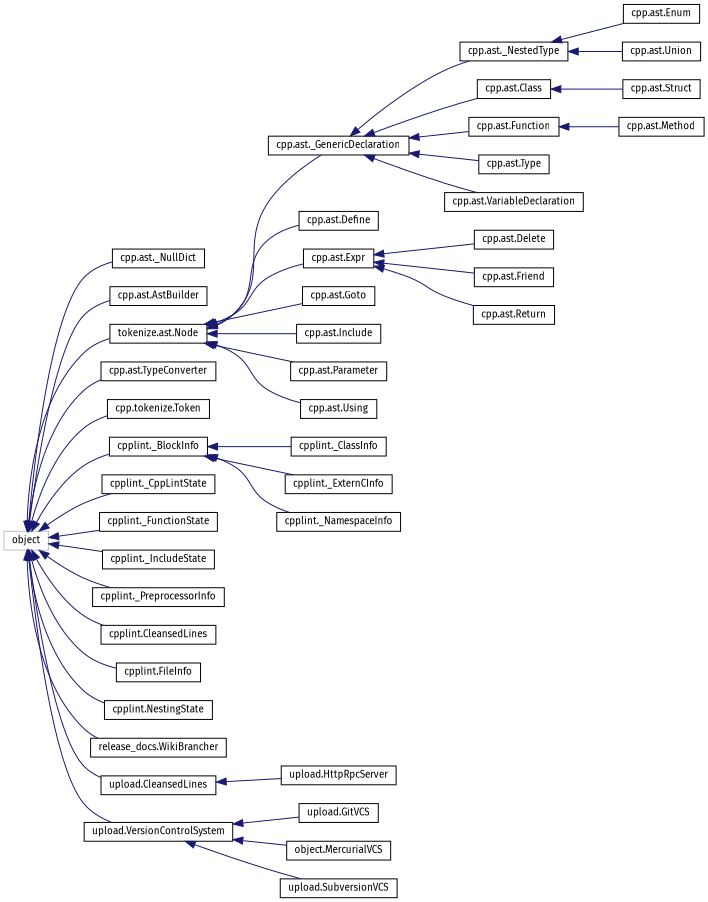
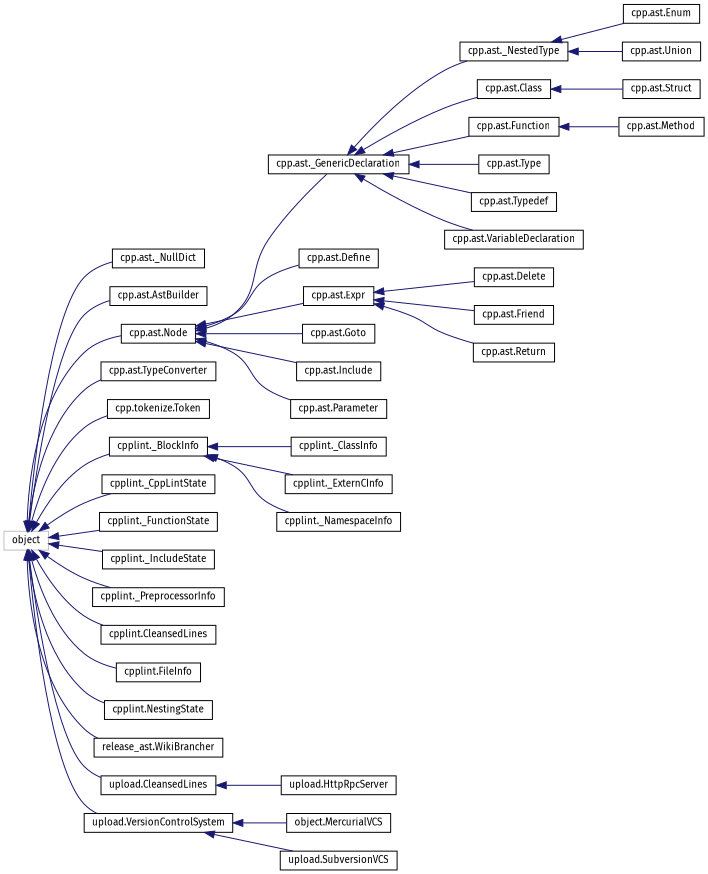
node "cpp.ast.Typedef": added
node "tokenize.ast.Node": label "tokenize.ast.Node" -> "cpp.ast.Node"
node "cpp.ast.Using": removed
node "release_docs.WikiBrancher": label "release_docs.WikiBrancher" -> "release_ast.WikiBrancher"
node "upload.GitVCS": removed
